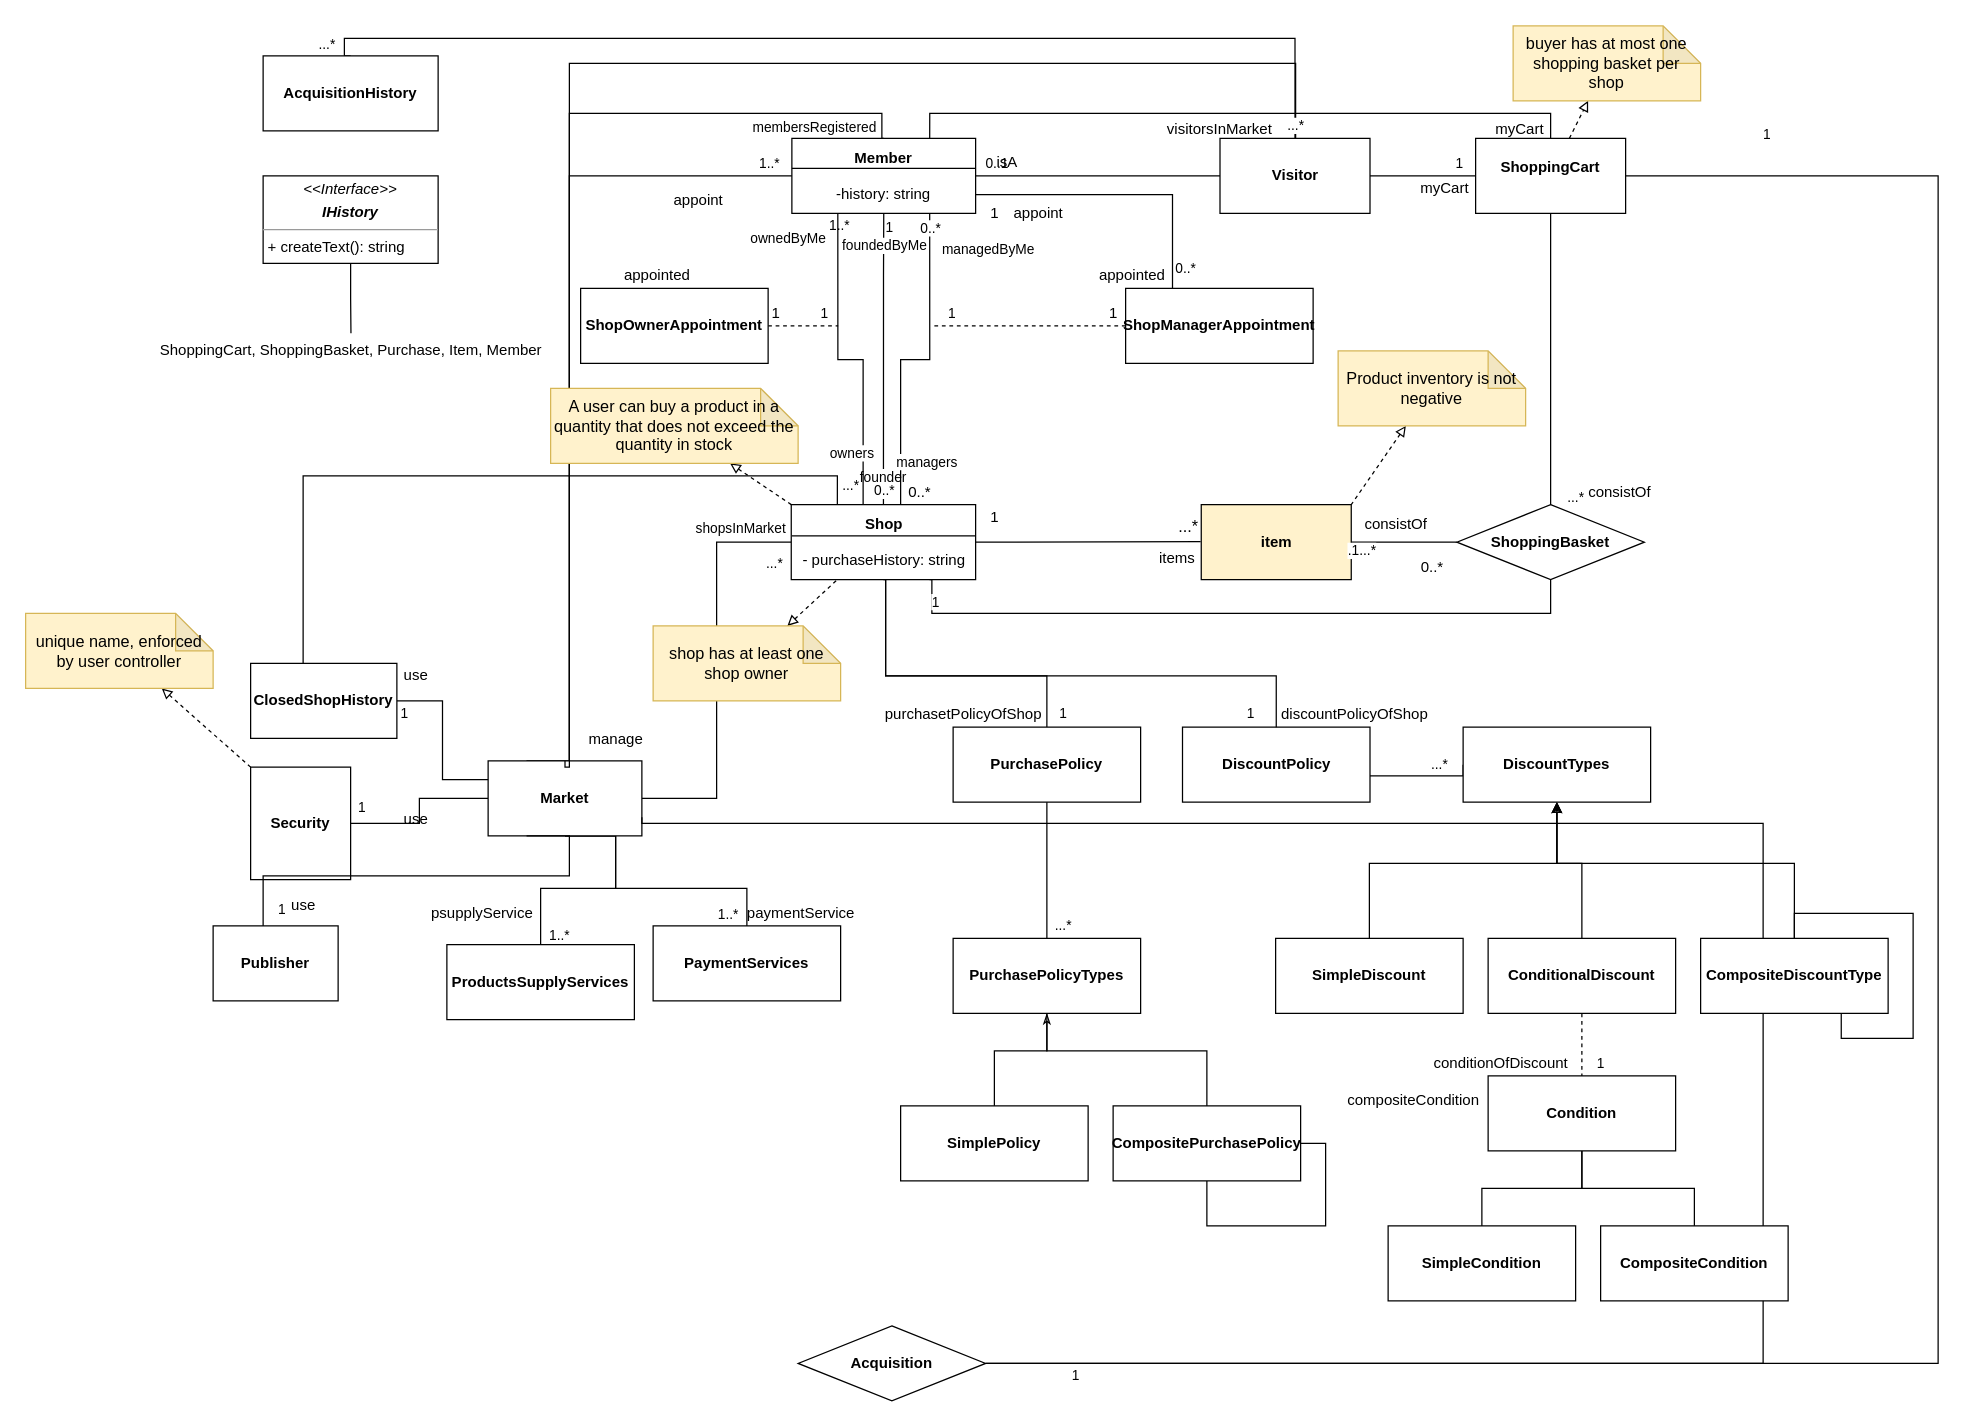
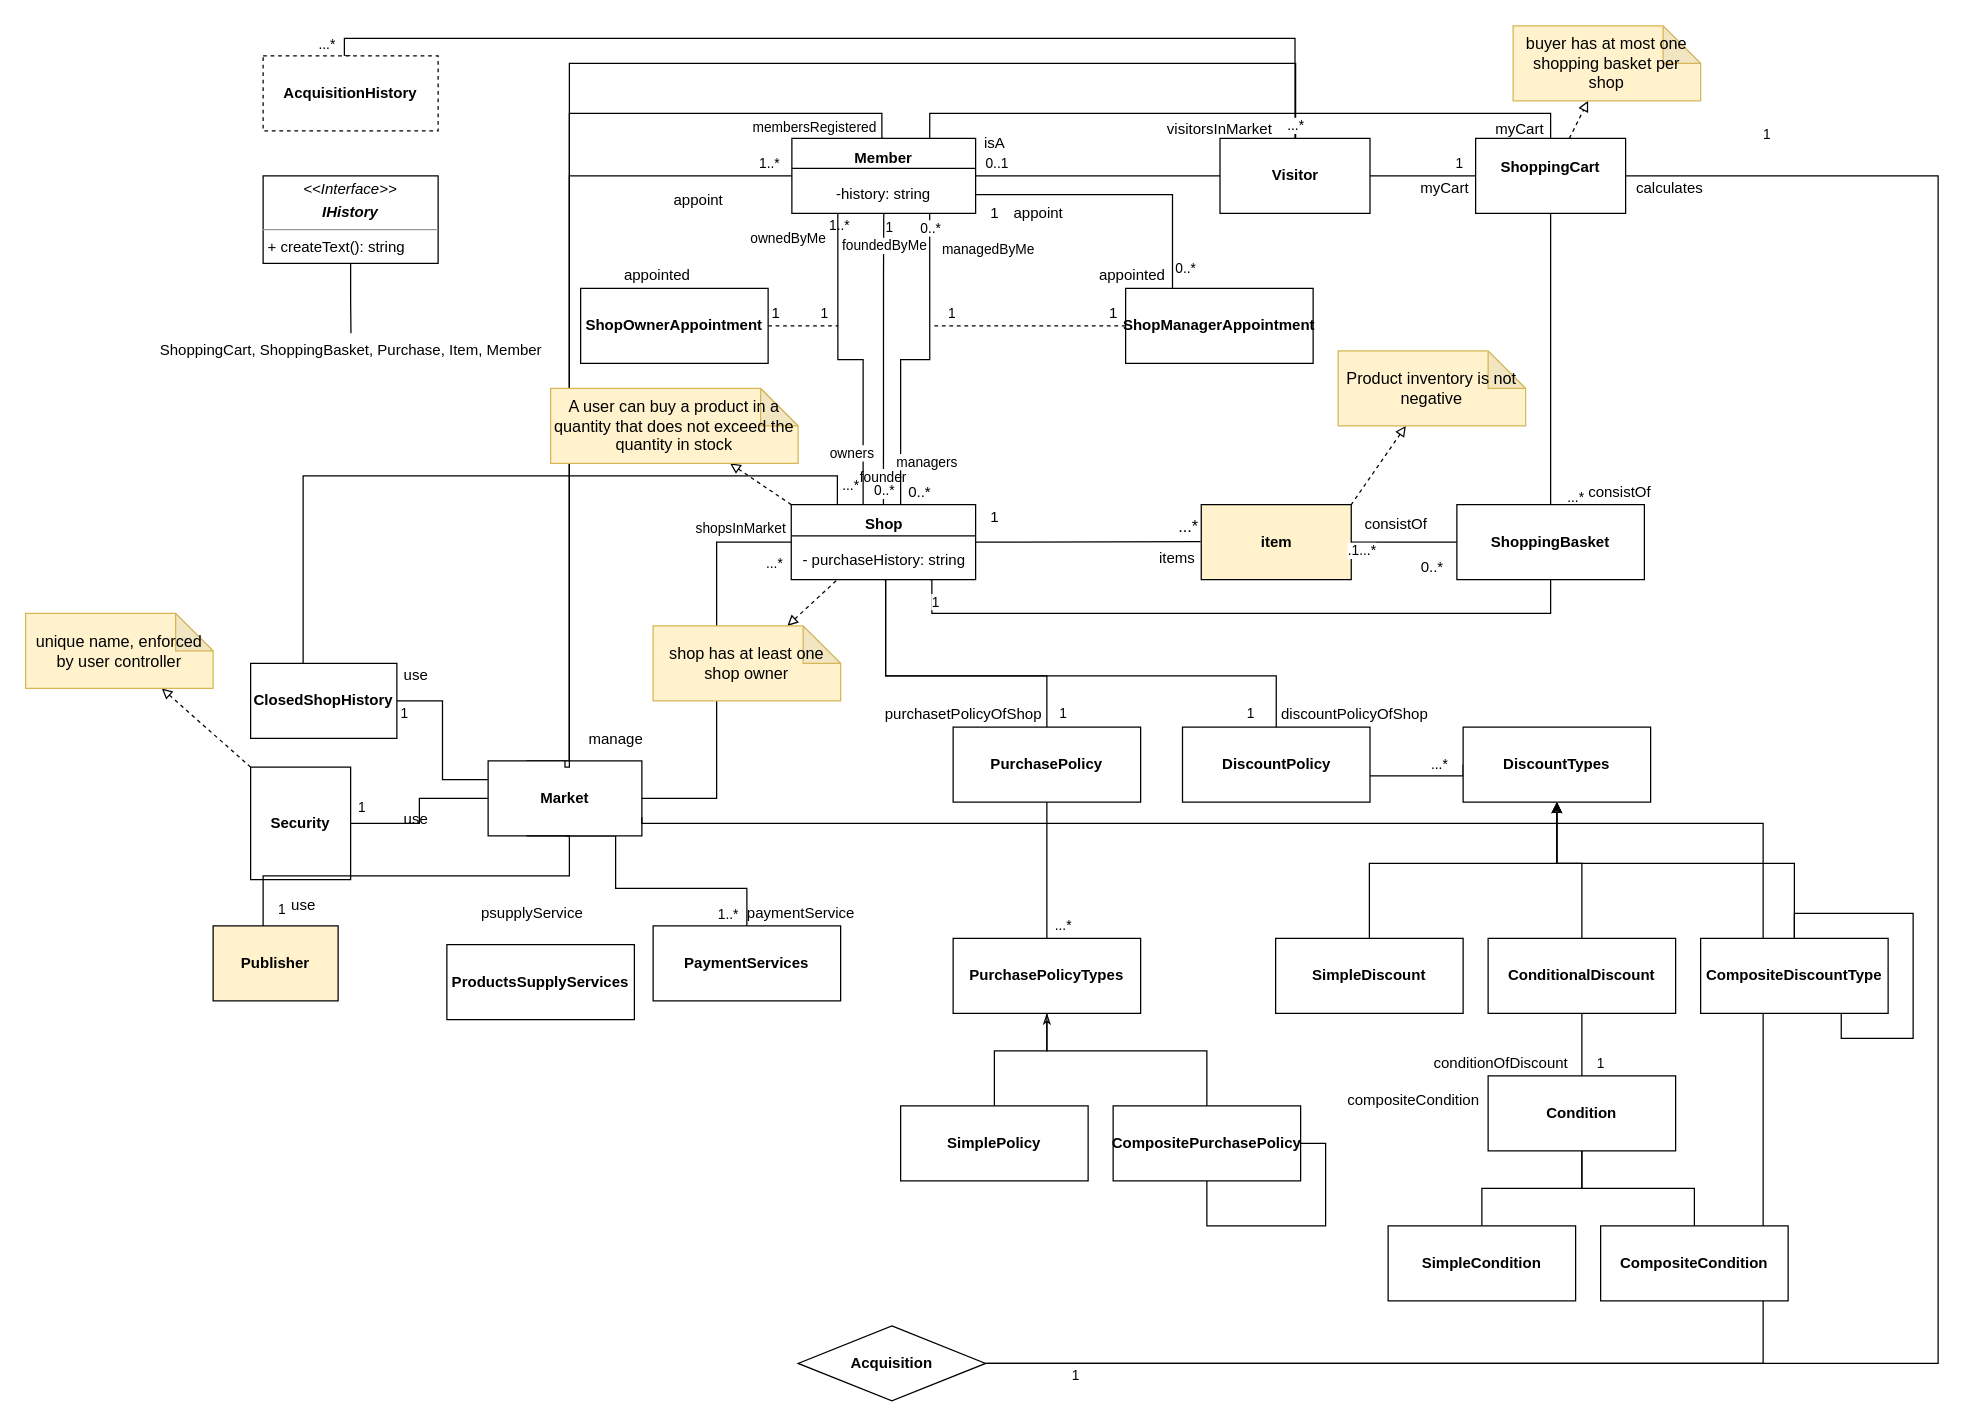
node "AcquisitionHistory": style solid -> dashed
node "isA": moved (1007, 162) -> (994, 143)
node "calculates": added
node "ShoppingBasket": shape diamond -> rectangle
edge "Market" -- "ProductsSupplyServices": removed, label "1..*"
node "psupplyService": moved (482, 913) -> (532, 913)
node "Publisher": fillcolor #ffffff -> #fff2cc
edge "ConditionalDiscount" -- "Condition": style dashed -> solid
